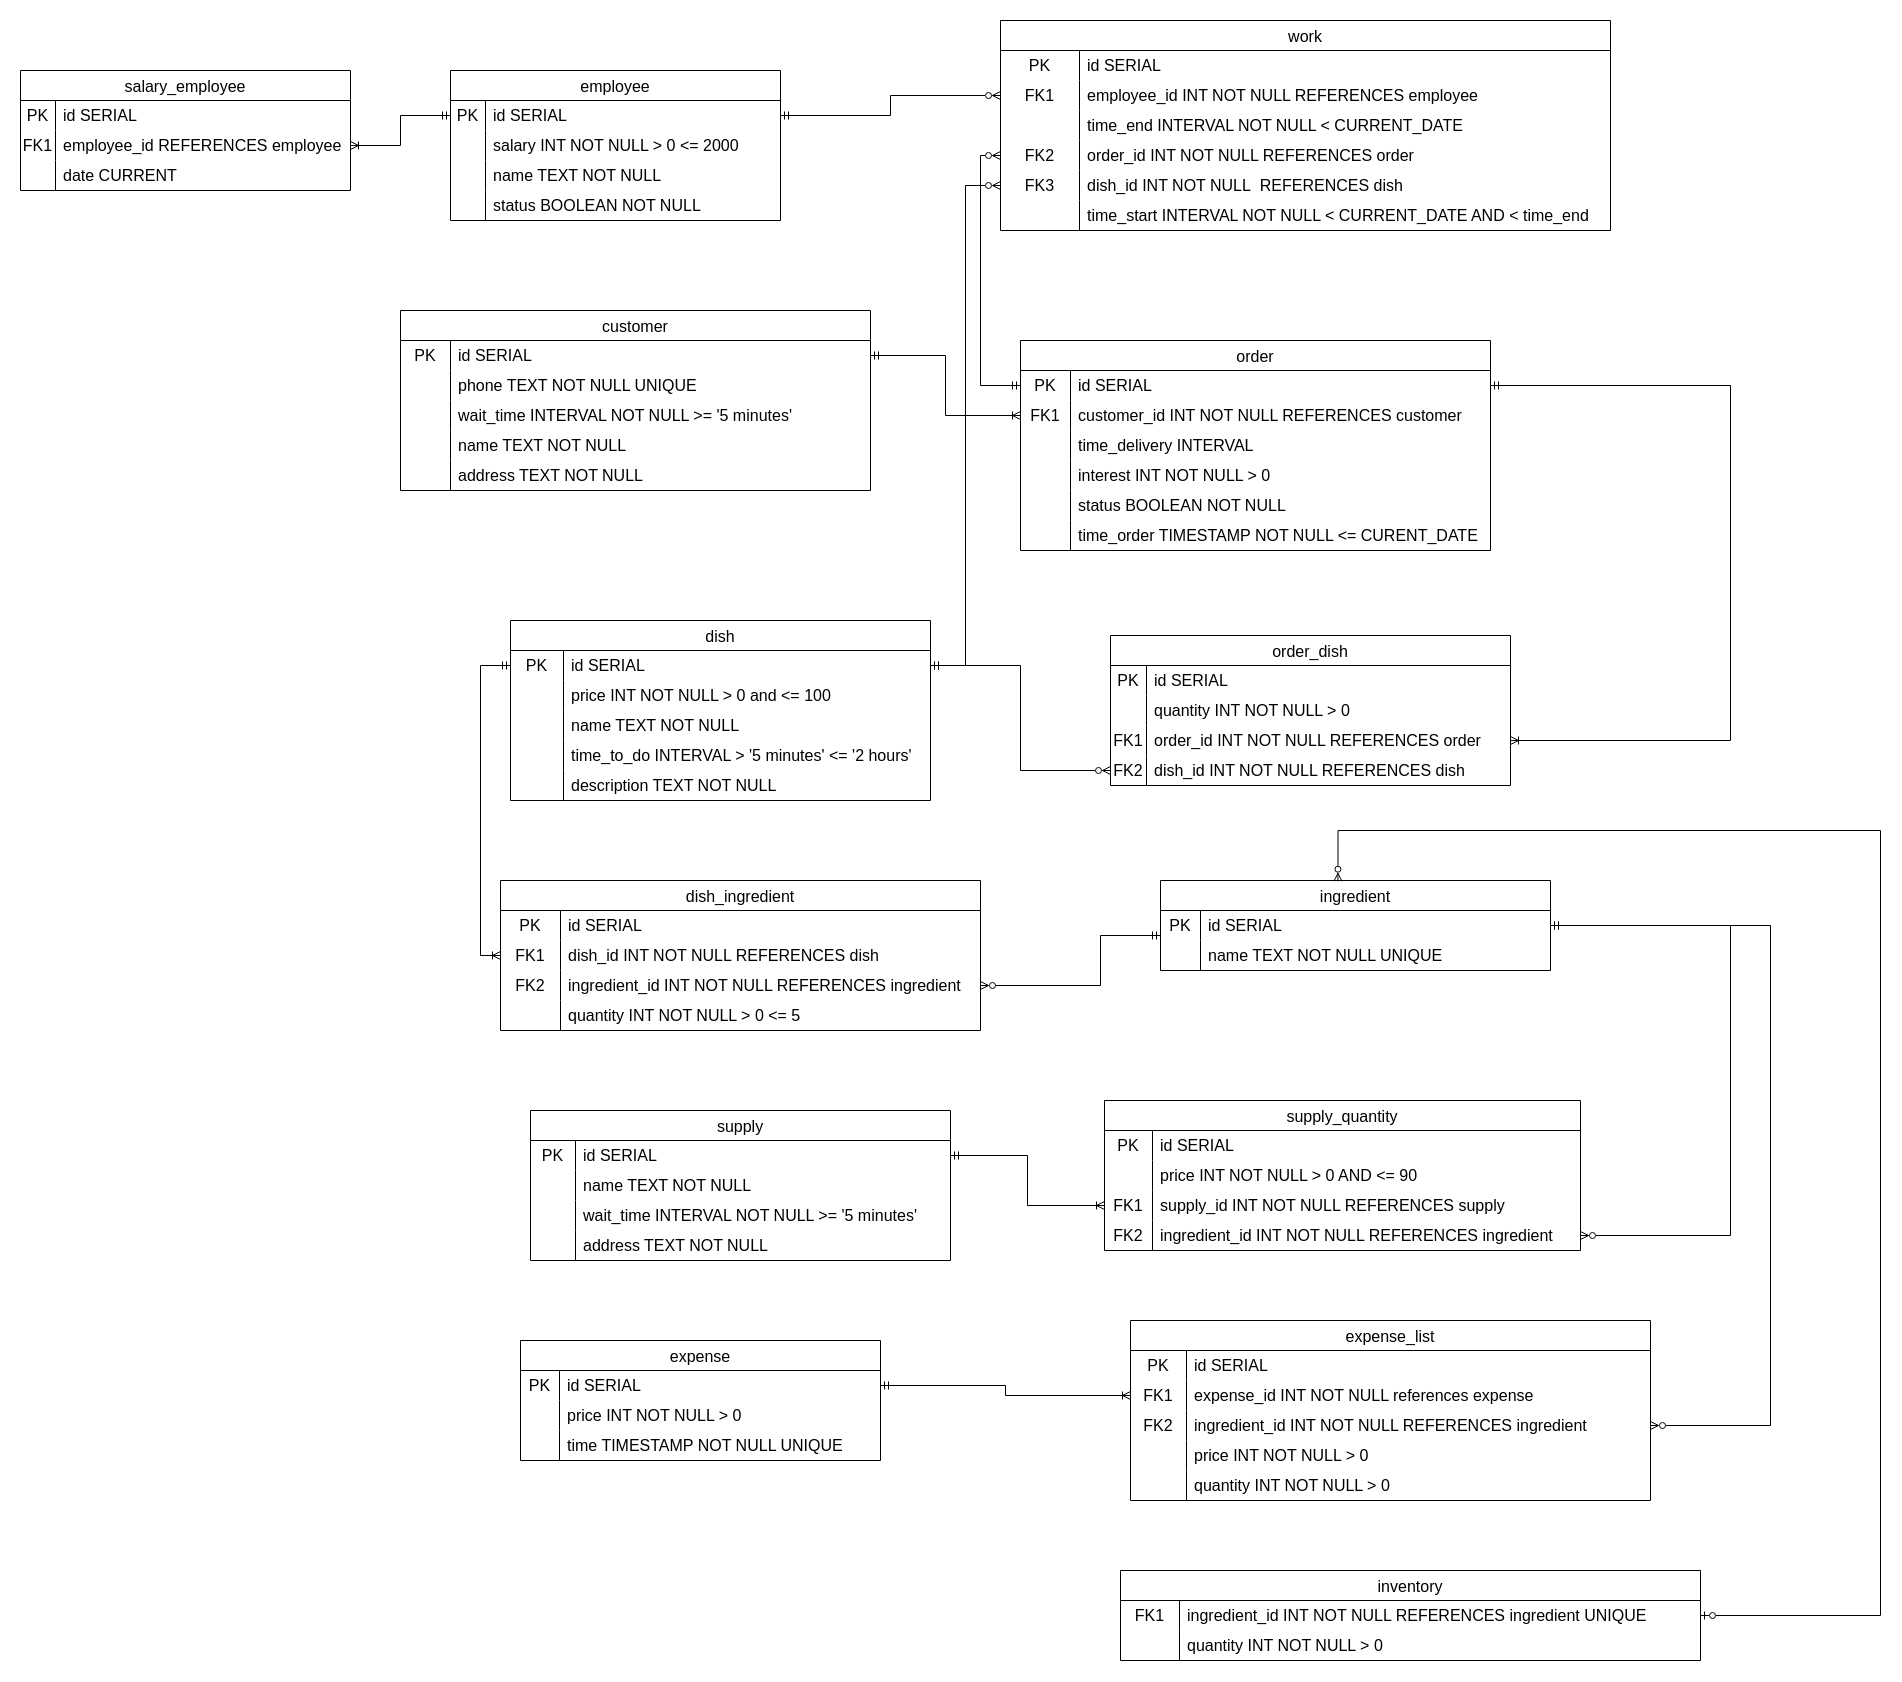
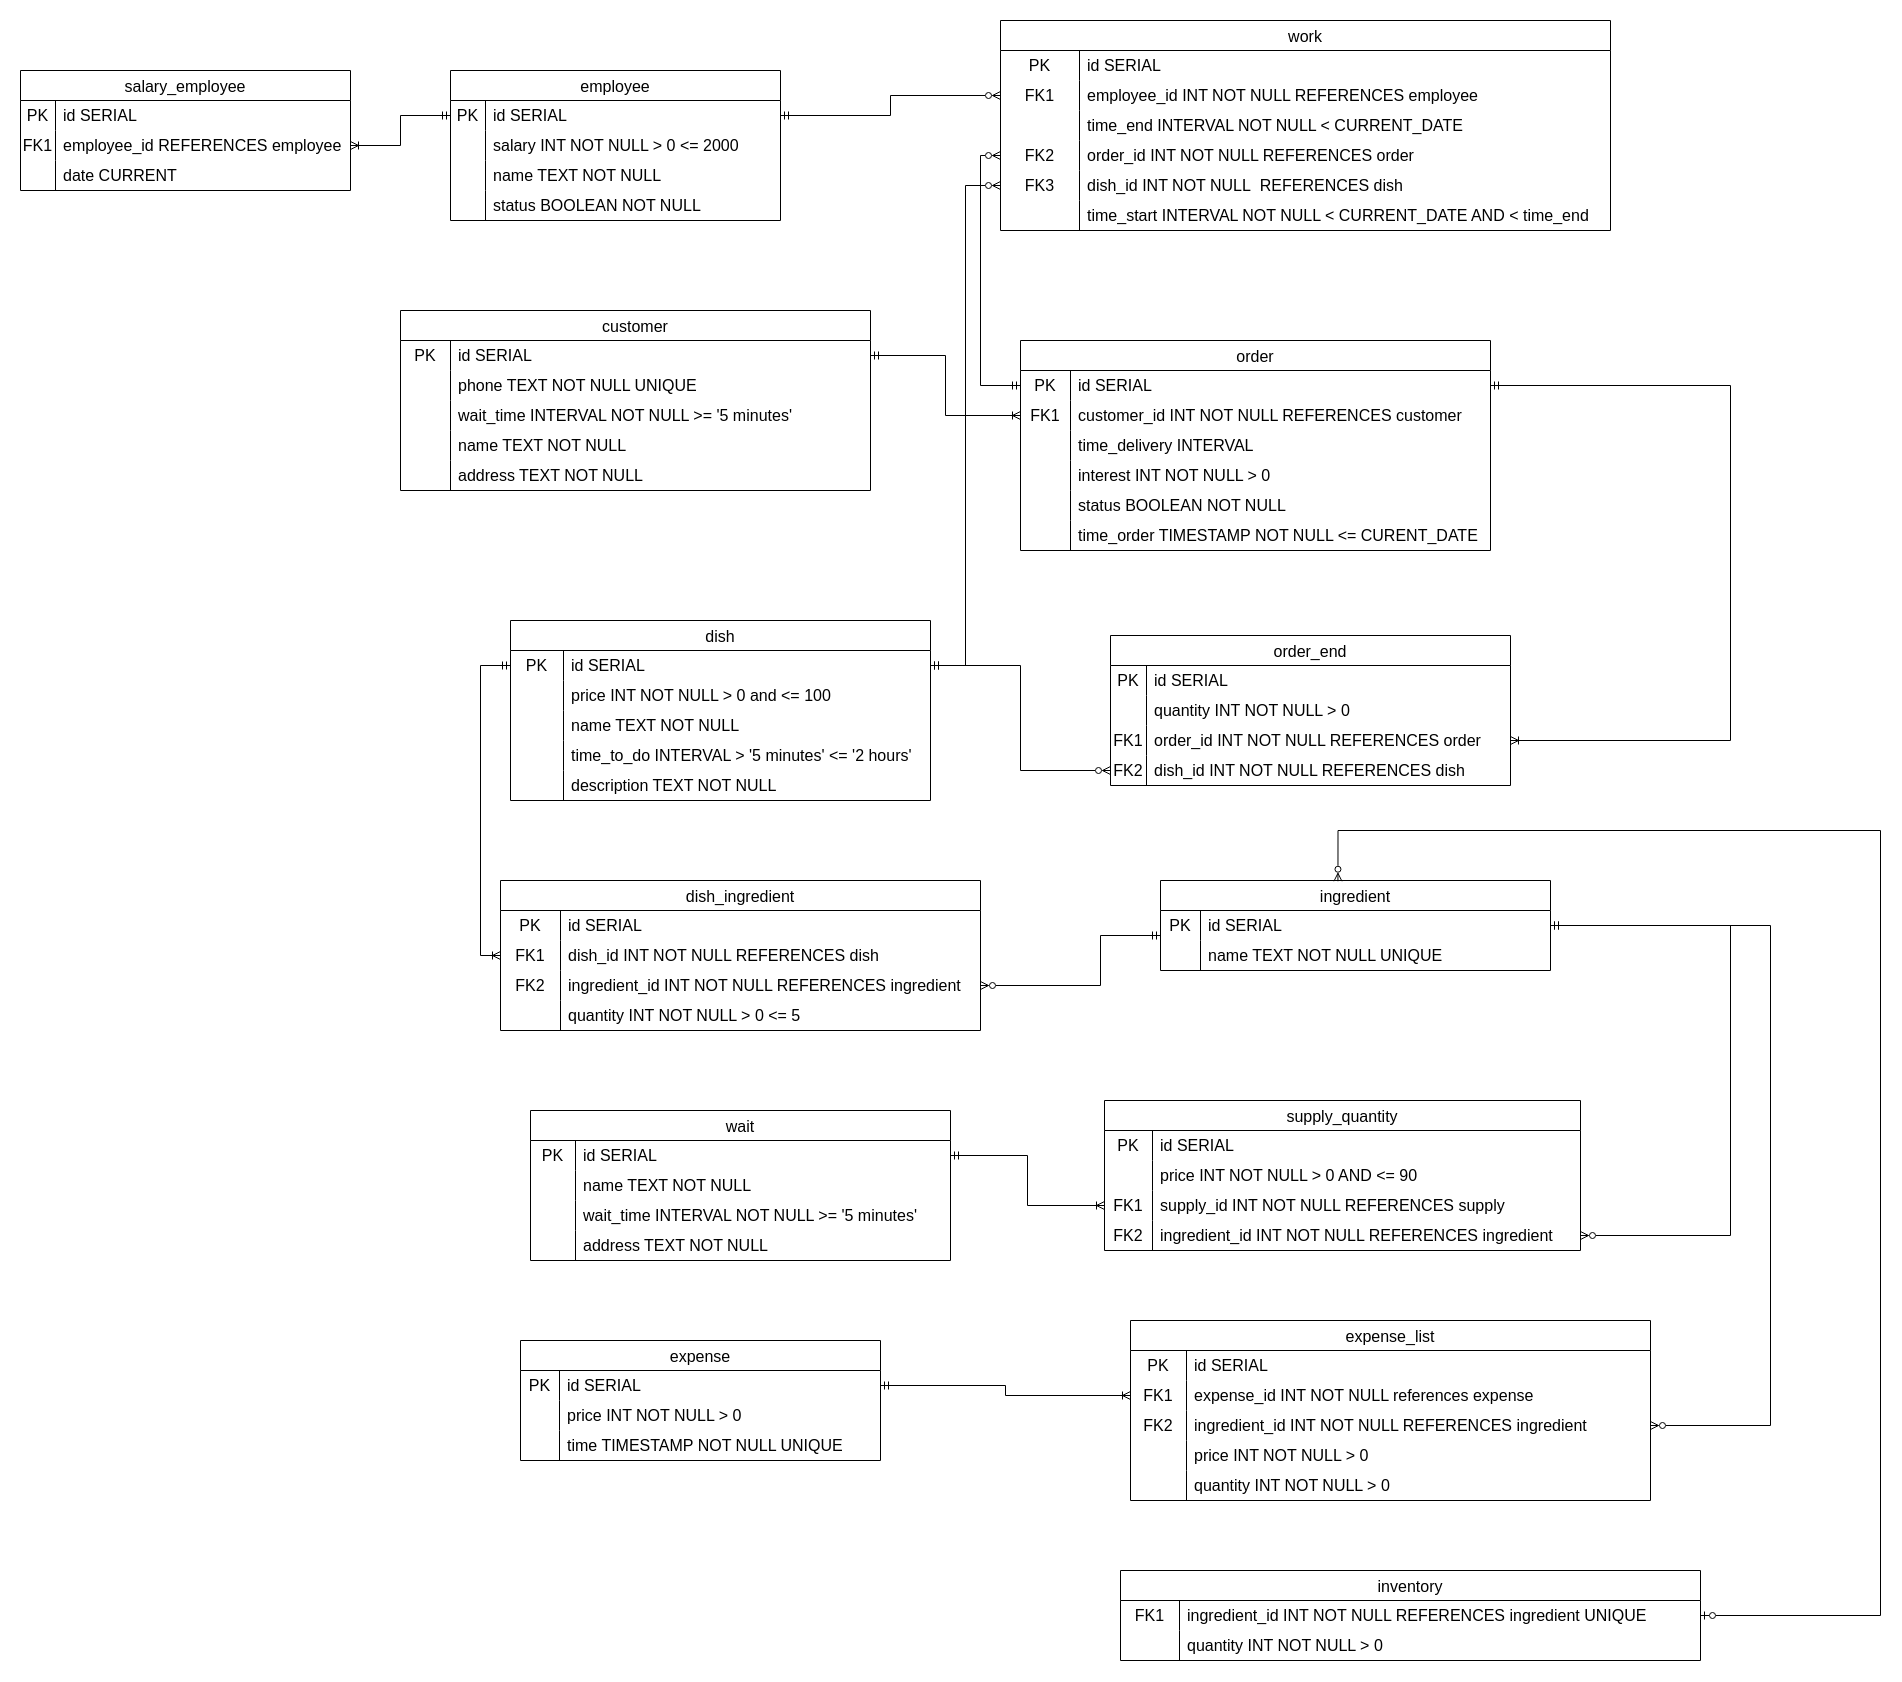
node "order_dish": label "order_dish" -> "order_end"
node "supply": label "supply" -> "wait"
